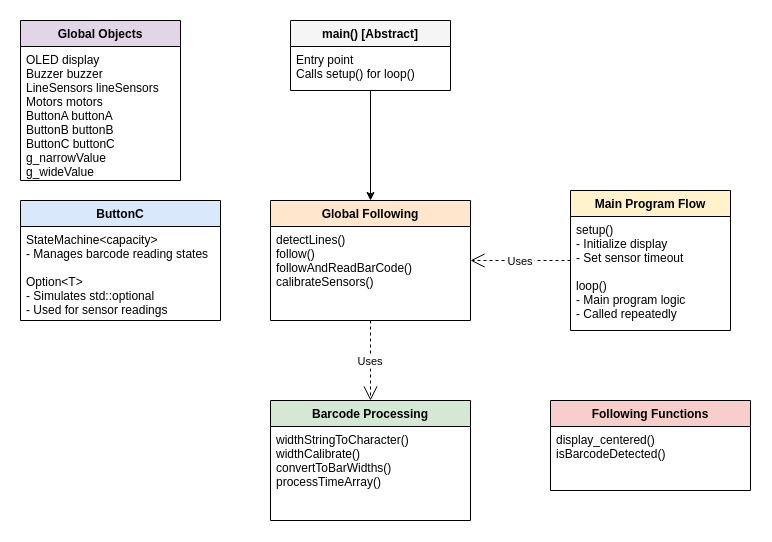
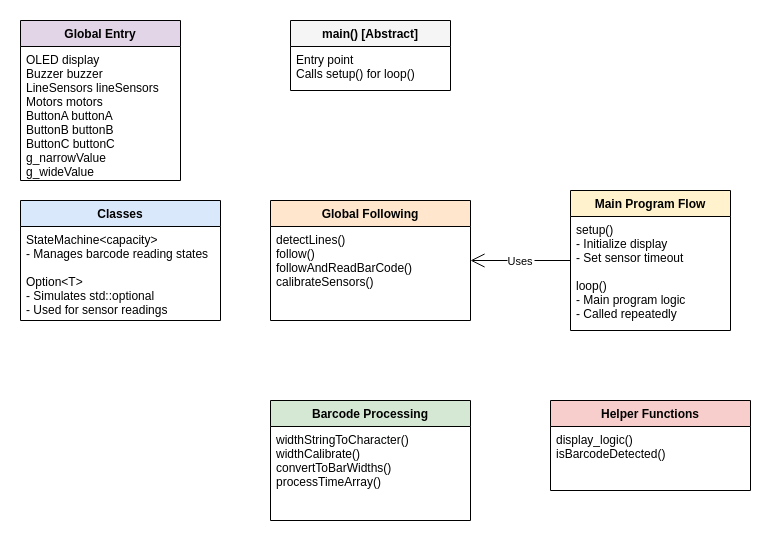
node "Global Objects": label "Global Objects" -> "Global Entry"
edge "main() [Abstract]" -> "Global Following": removed
node "ButtonC": label "ButtonC" -> "Classes"
edge "Main Program Flow" -> "Global Following": style dashed -> solid
edge "Global Following" -> "Barcode Processing": removed, label "Uses"
node "Following Functions": label "Following Functions" -> "Helper Functions"
node "display_centered() isBarcodeDetected()": label "display_centered() isBarcodeDetected()" -> "display_logic() isBarcodeDetected()"
